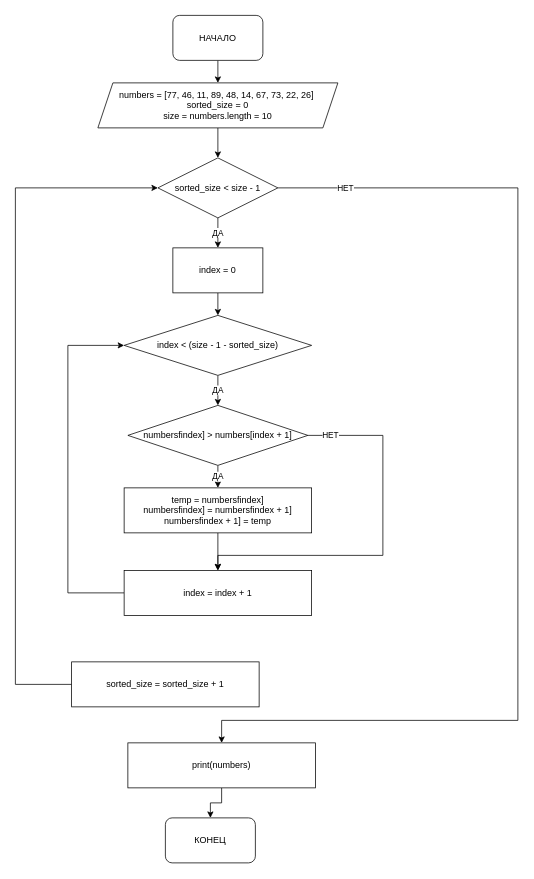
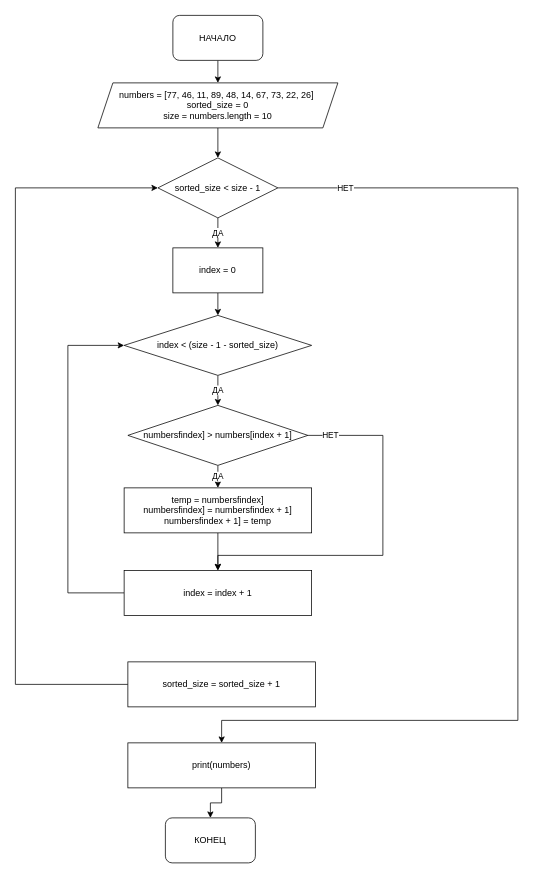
node "sorted_size = sorted_size + 1": moved (165, 684) -> (222, 684)
